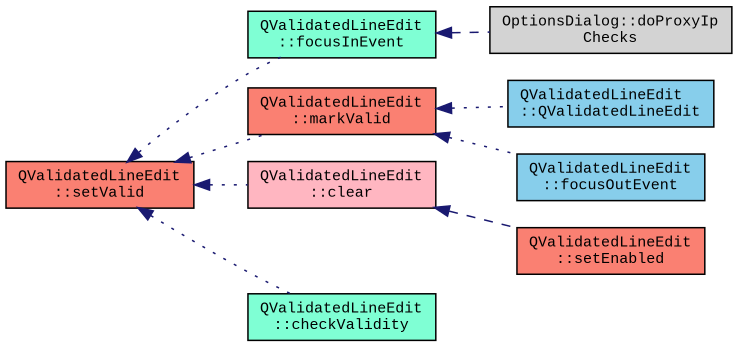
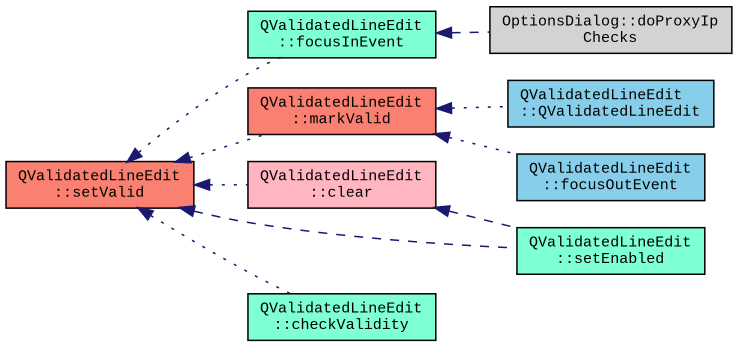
edge "QValidatedLineEdit ::setEnabled" -> "QValidatedLineEdit ::setValid": added
node "QValidatedLineEdit ::setEnabled": fillcolor salmon -> aquamarine
